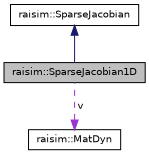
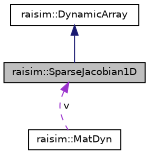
node "raisim::SparseJacobian": label "raisim::SparseJacobian" -> "raisim::DynamicArray"
edge "raisim::SparseJacobian1D" -> "raisim::MatDyn": reversed
